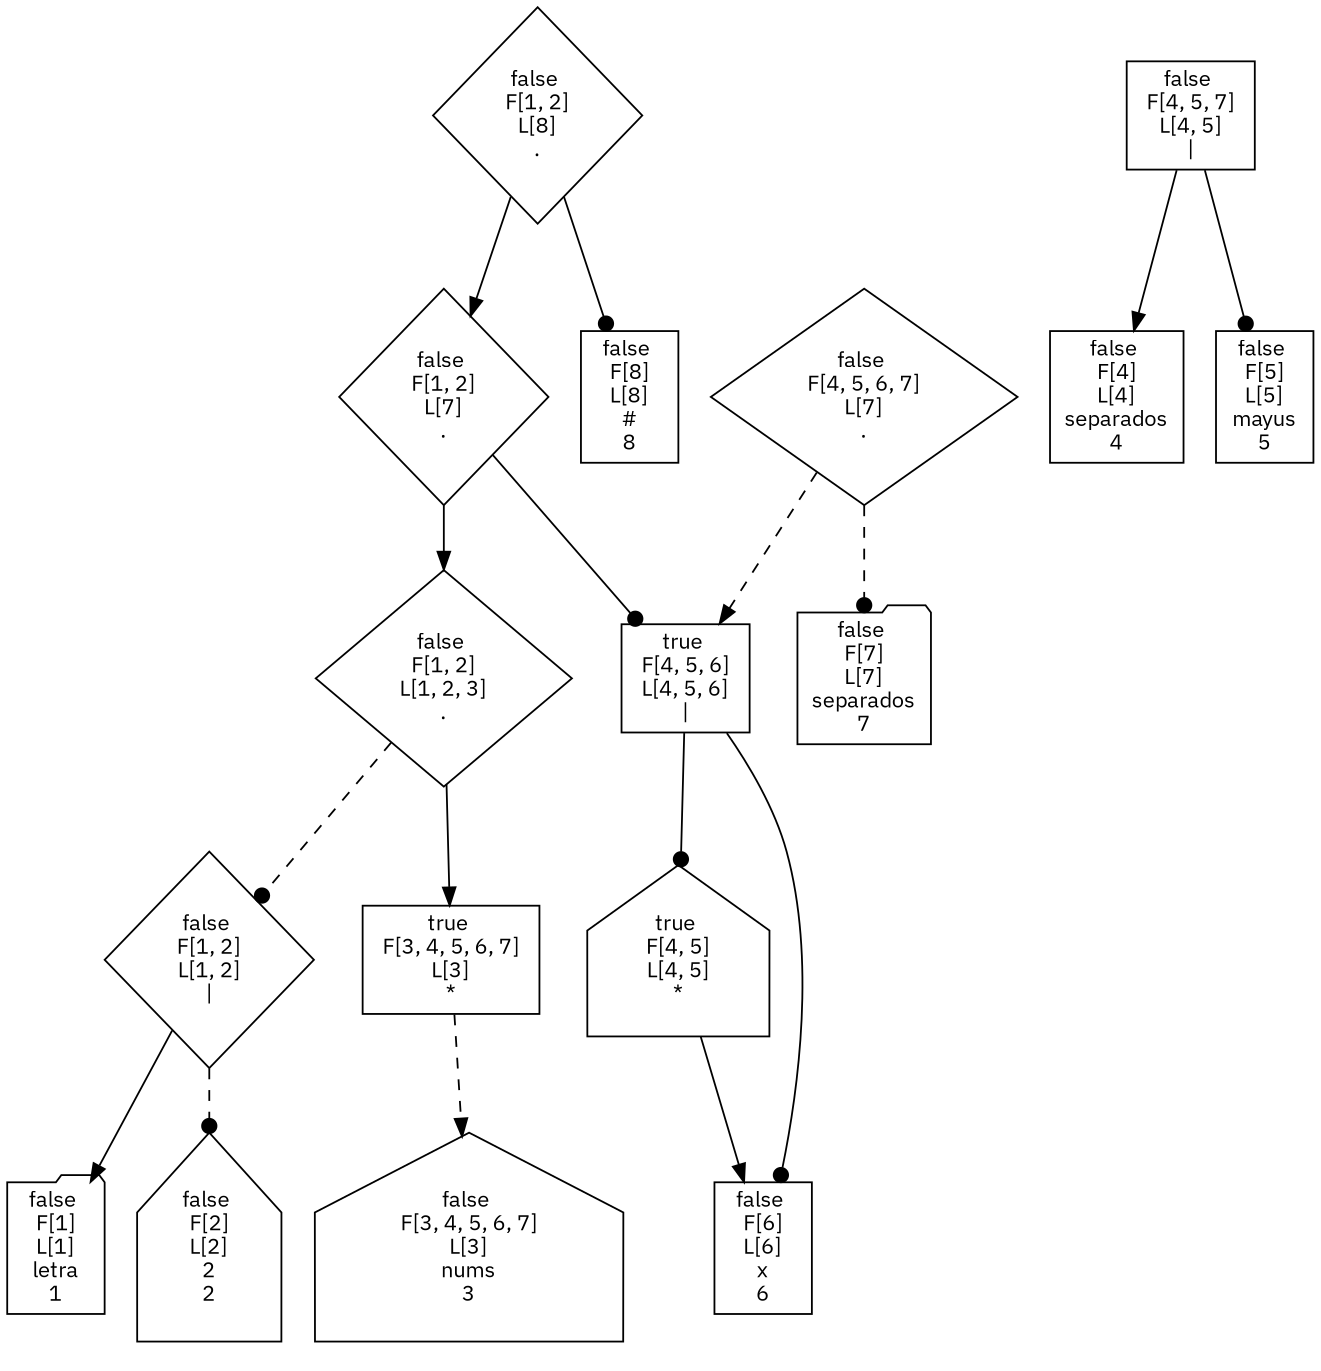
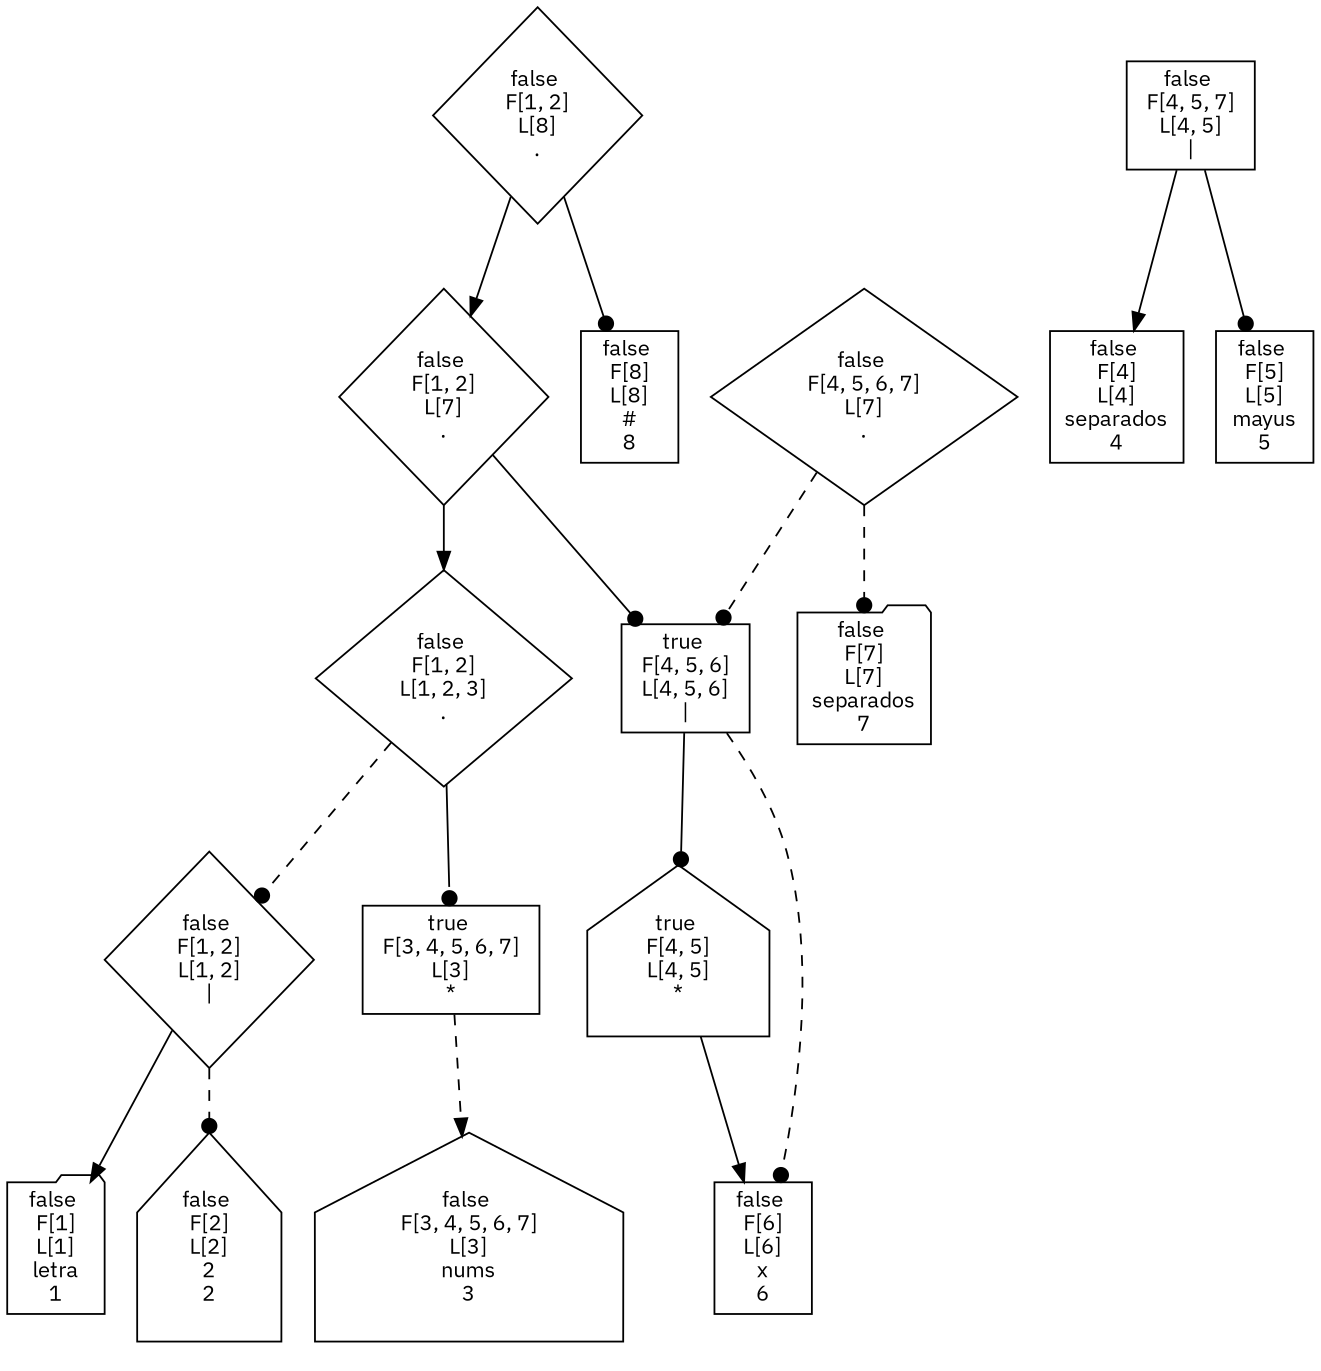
edge "false F[4, 5, 6, 7] L[7] ." -> "true F[4, 5, 6] L[4, 5, 6] |": arrowhead normal -> dot
edge "false F[1, 2] L[1, 2, 3] ." -> "true F[3, 4, 5, 6, 7] L[3] *": arrowhead normal -> dot
edge "true F[4, 5, 6] L[4, 5, 6] |" -> "false F[6] L[6] x 6": style solid -> dashed
